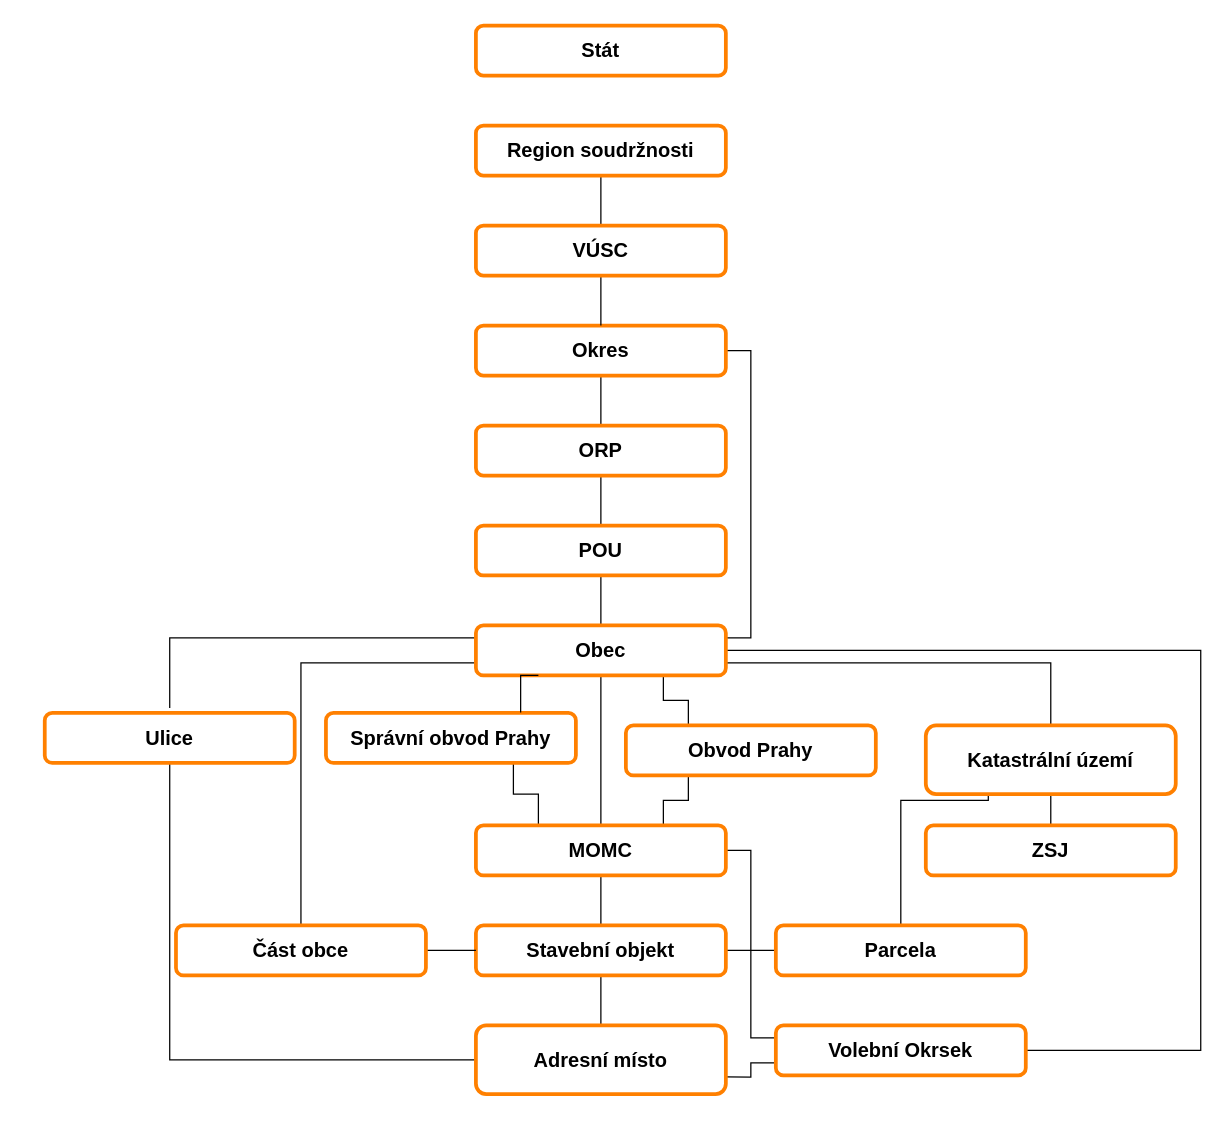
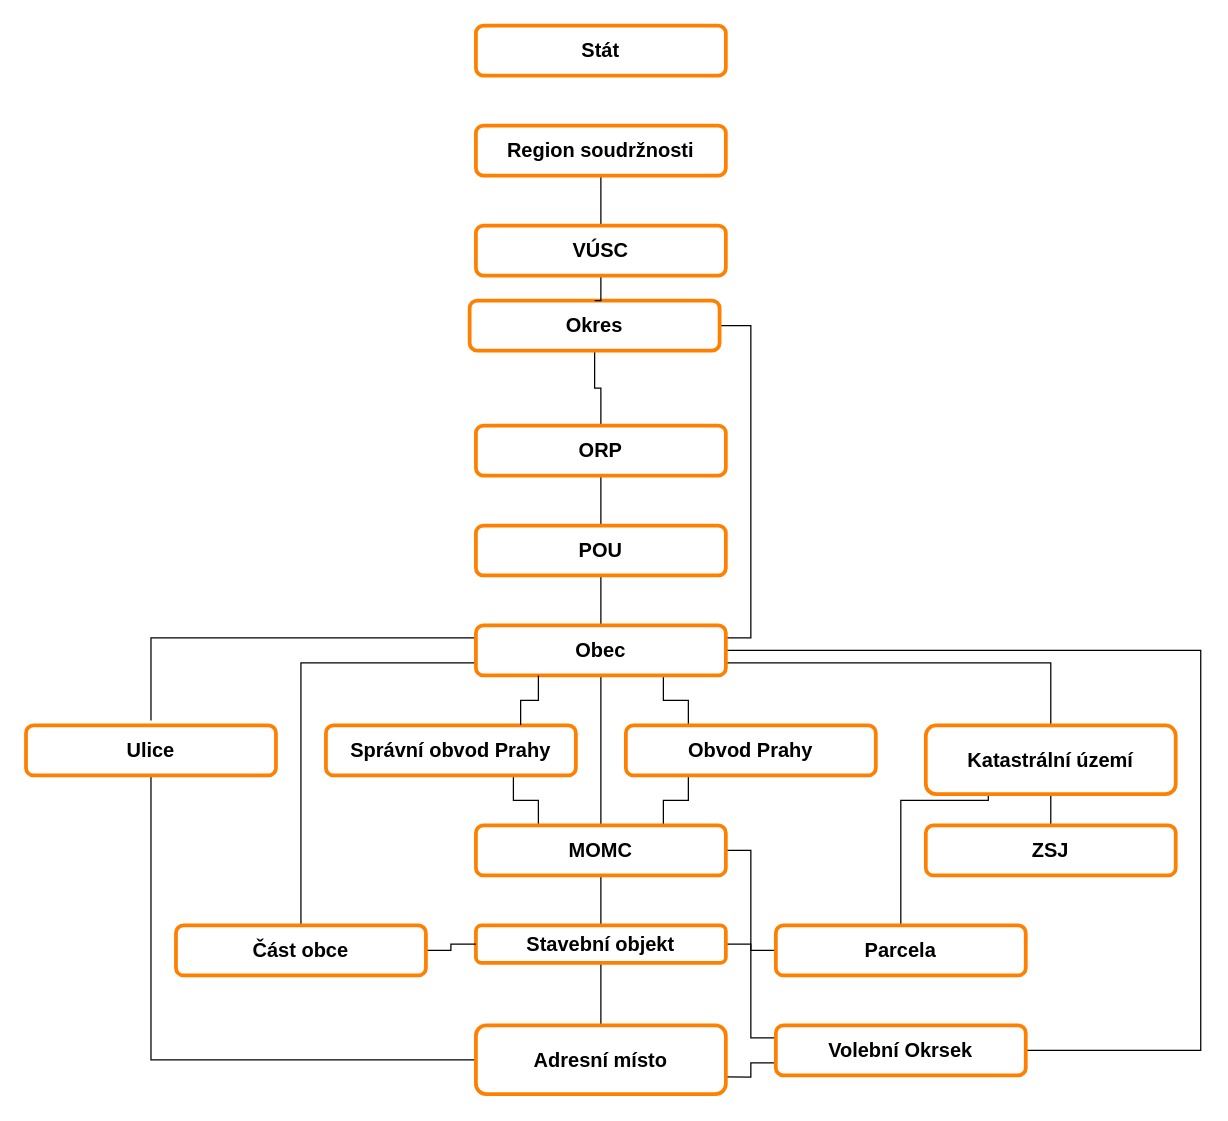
node "Okres": moved (601, 351) -> (594, 326)
node "Ulice": moved (169, 738) -> (151, 751)
node "Správní obvod Prahy": moved (451, 738) -> (451, 751)
node "Stavební objekt": size 250x50 -> 250x38
